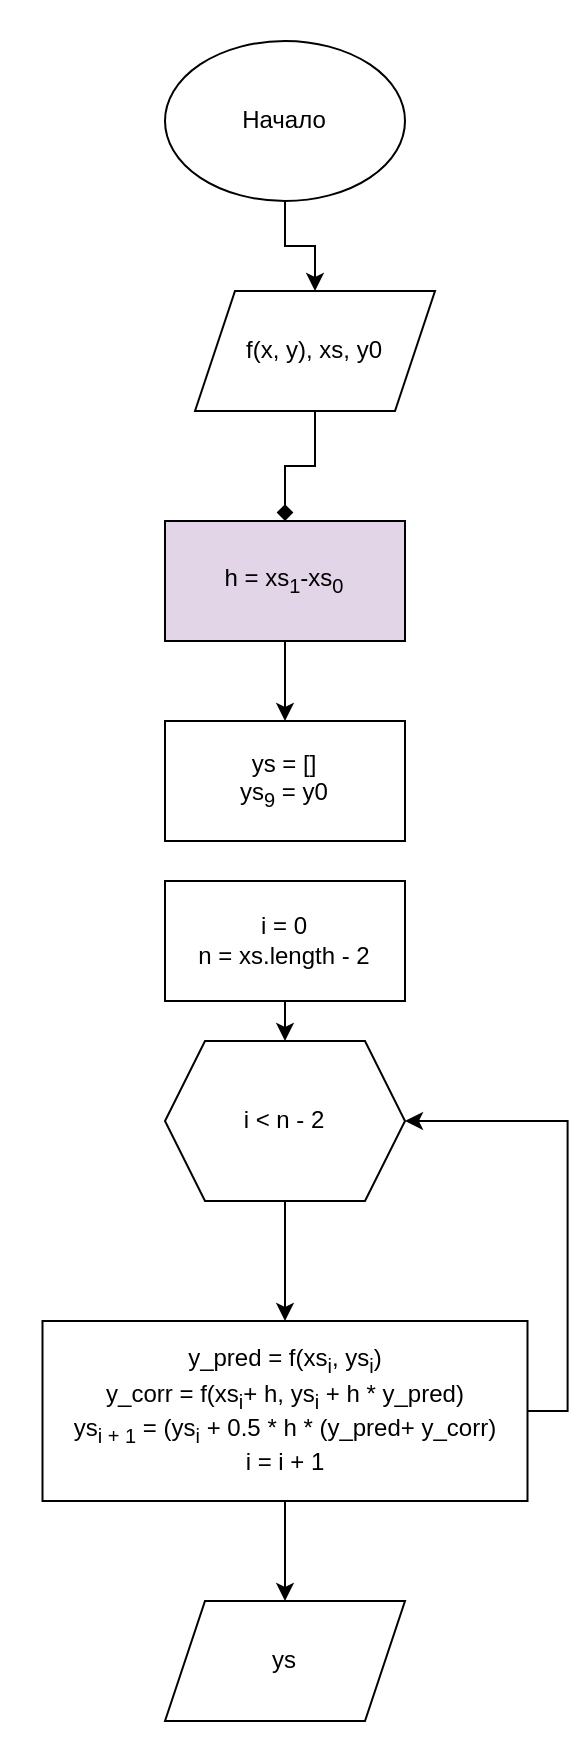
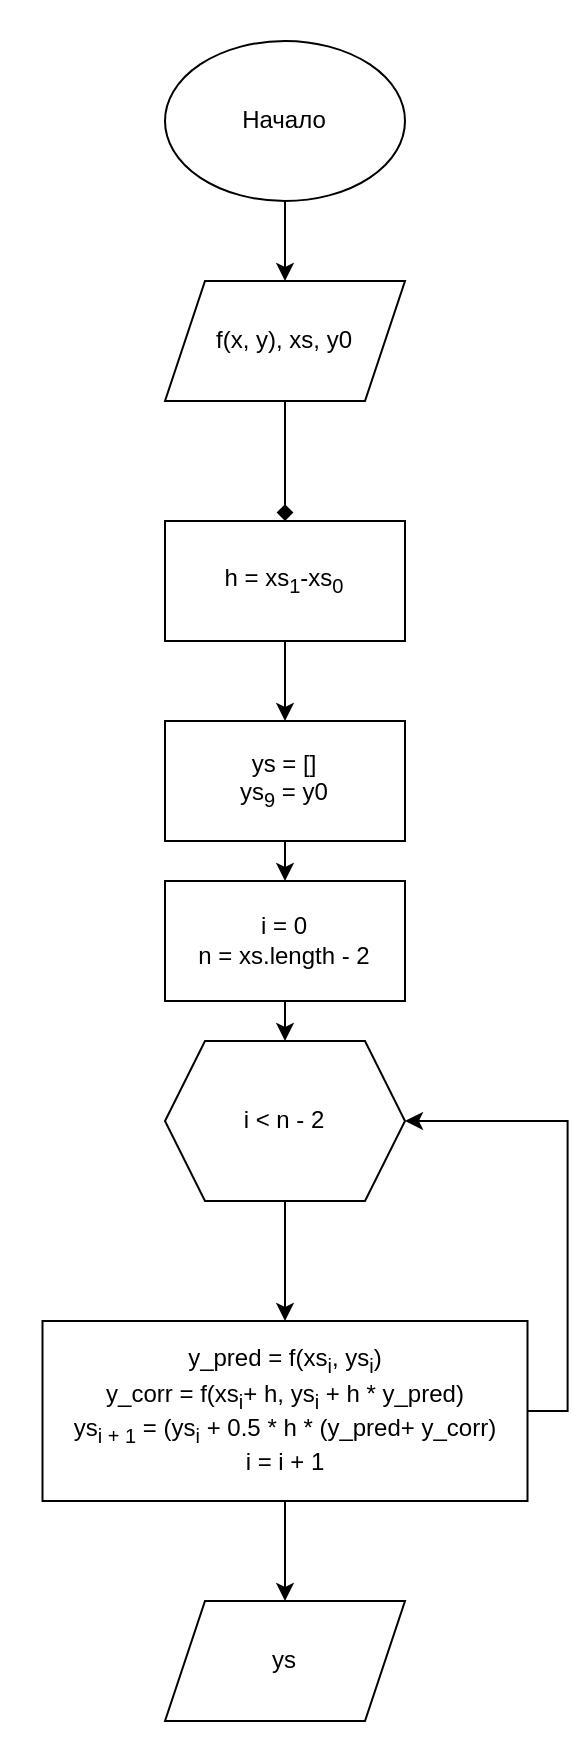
node "f(x, y), xs, y0": moved (315, 351) -> (285, 341)
node "h = xs1-xs0": fillcolor #e1d5e7 -> #ffffff
edge "ys = [] ys9 = y0" -> "i = 0 n = xs.length - 2": added
